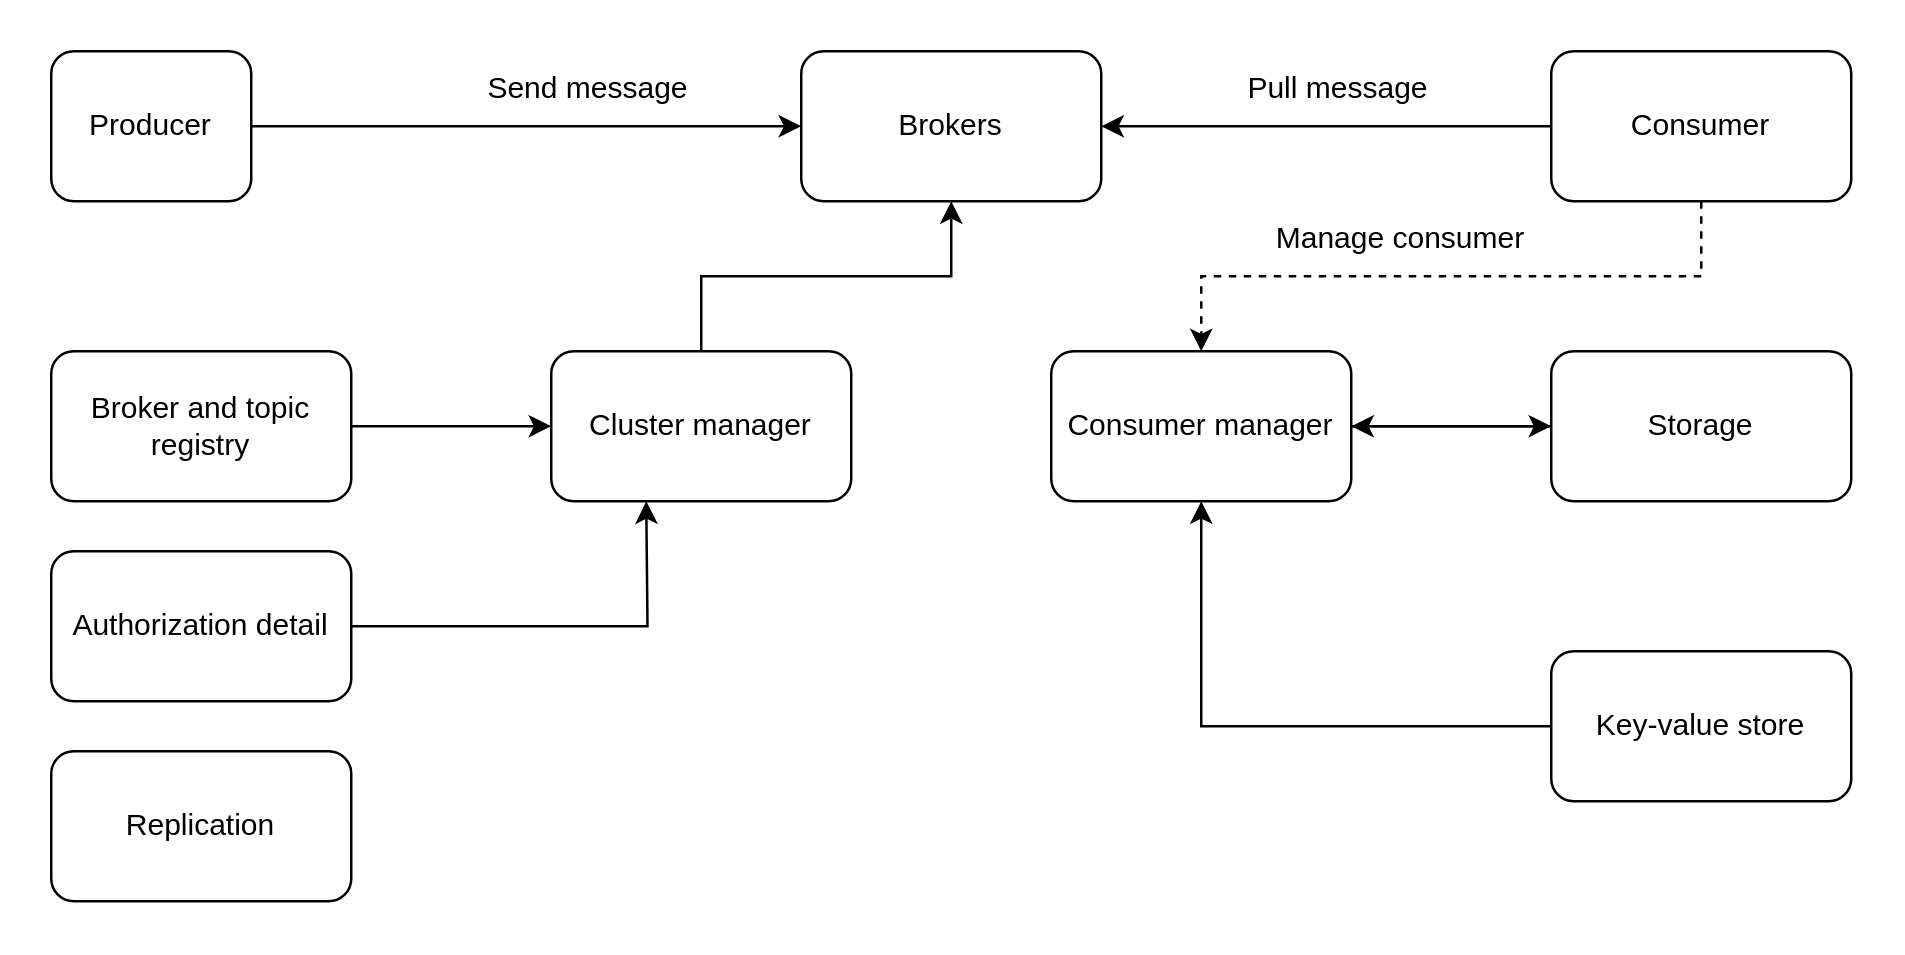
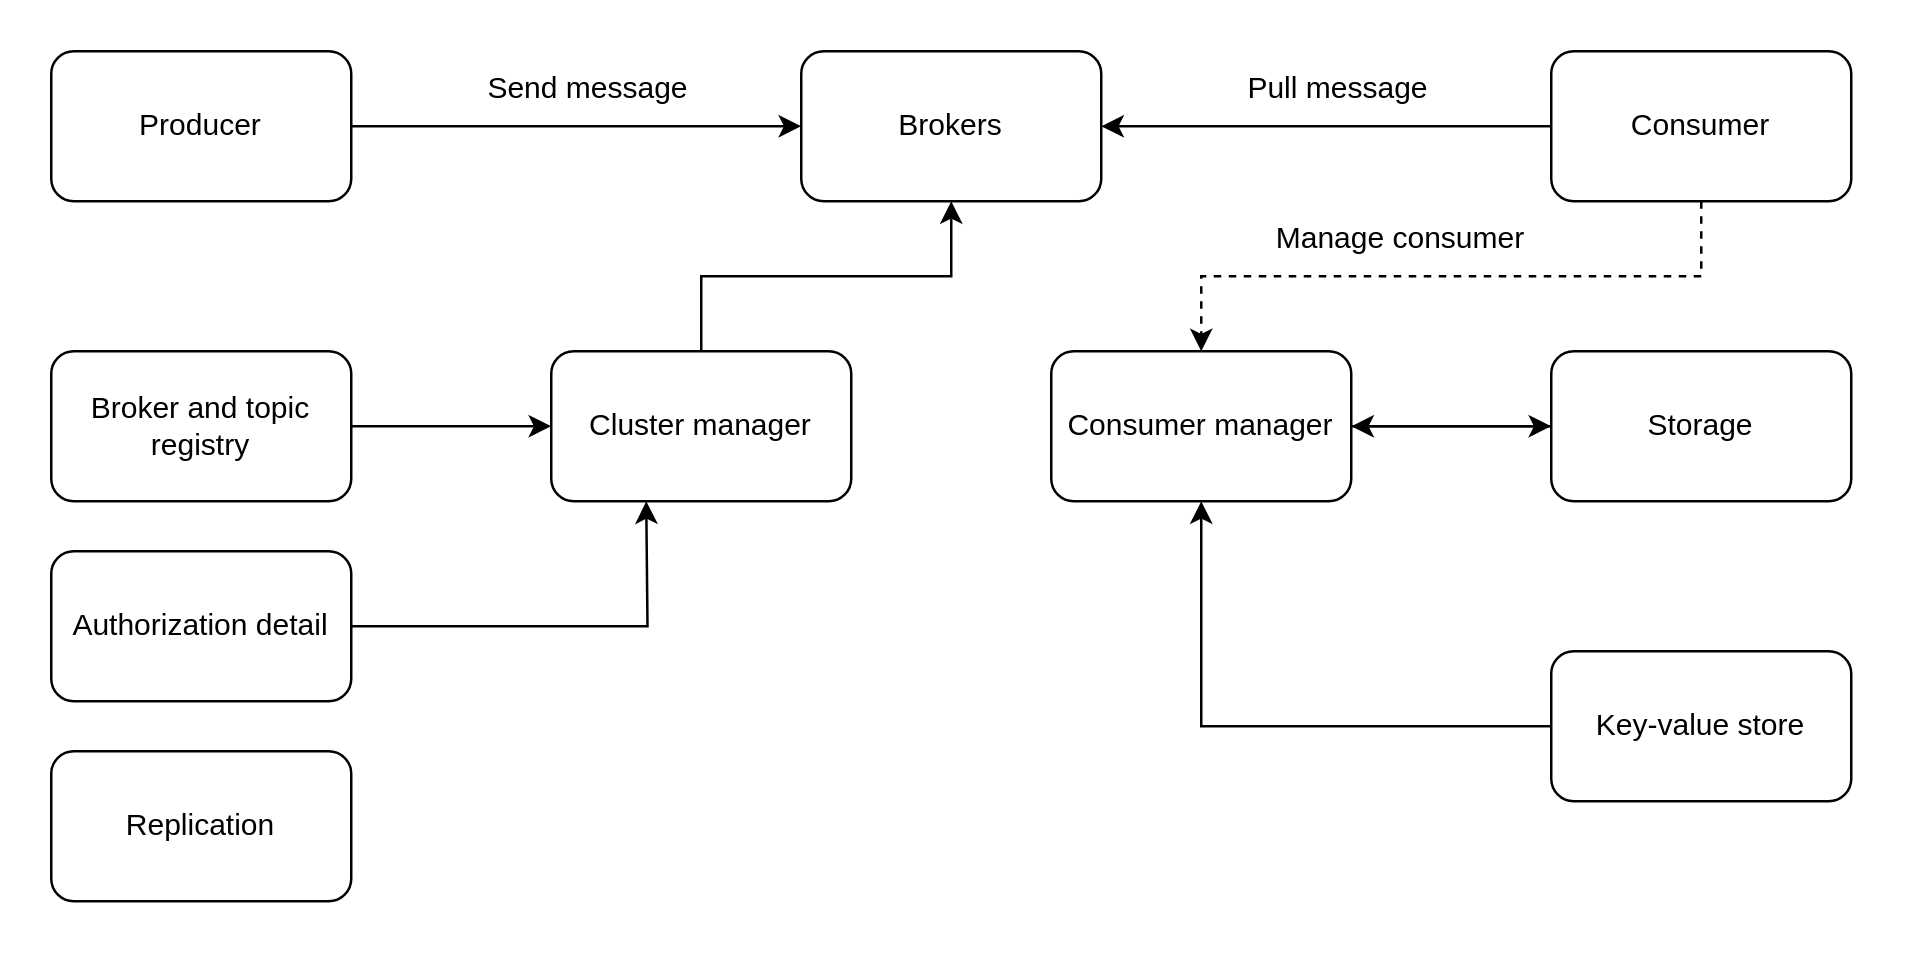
node "Producer": size 200x150 -> 300x150
